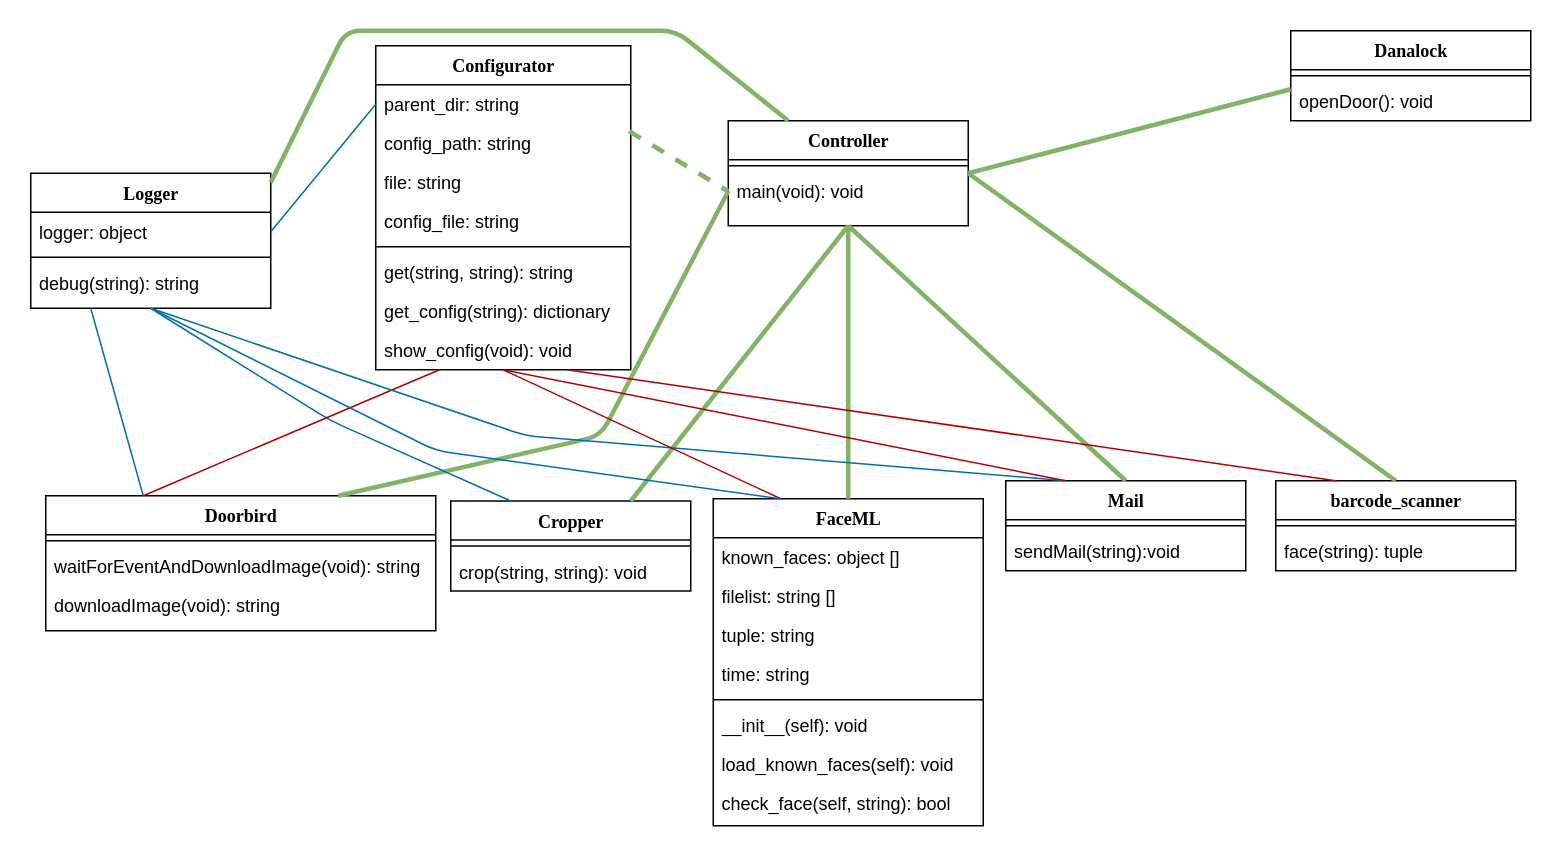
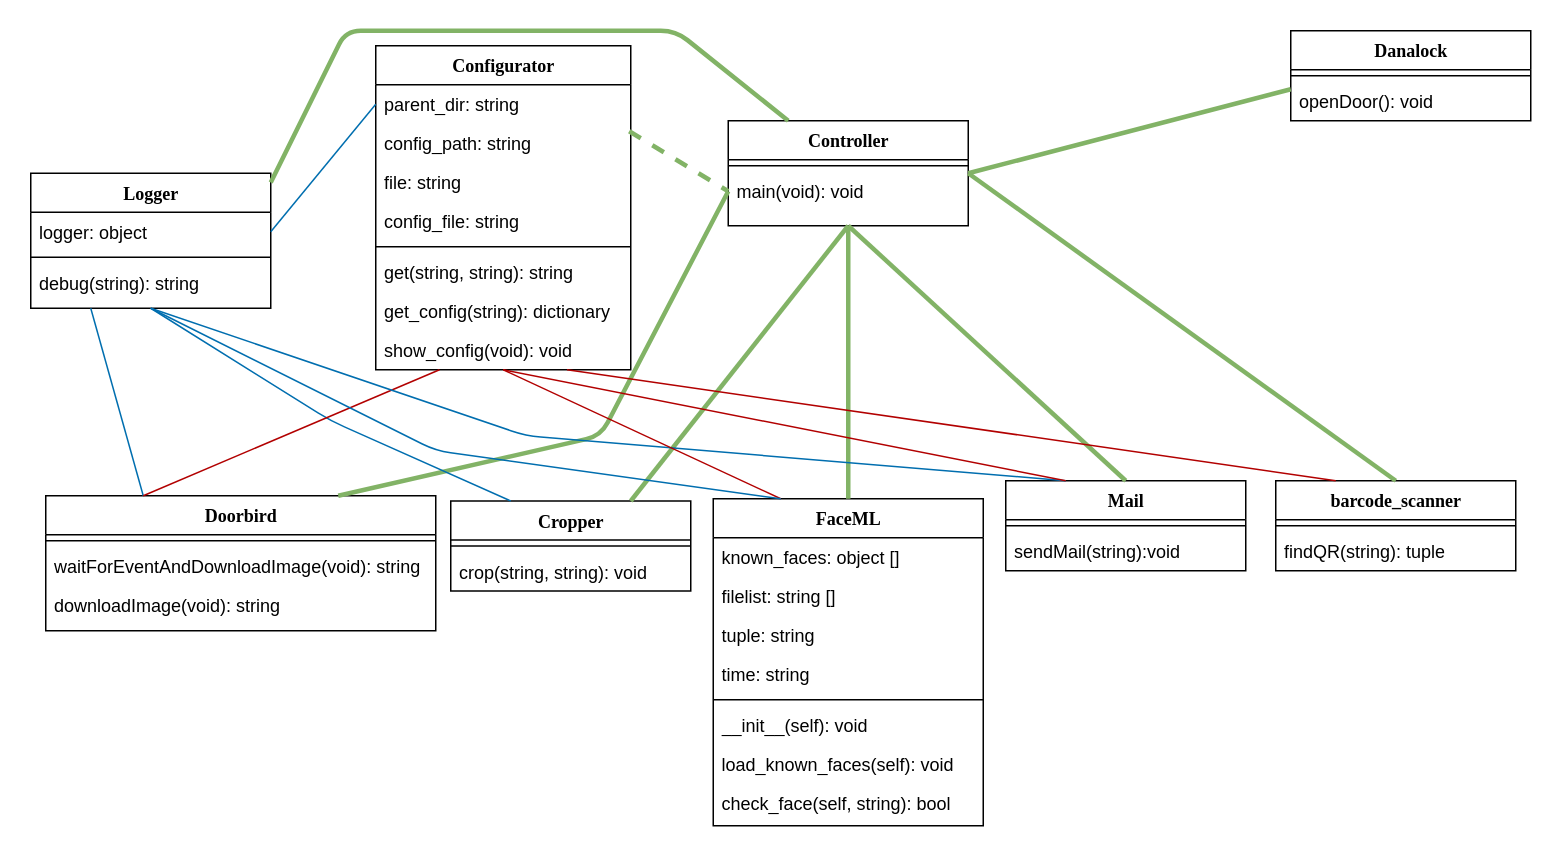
node "face(string): tuple": label "face(string): tuple" -> "findQR(string): tuple"
